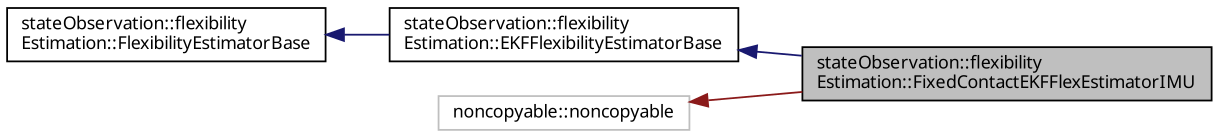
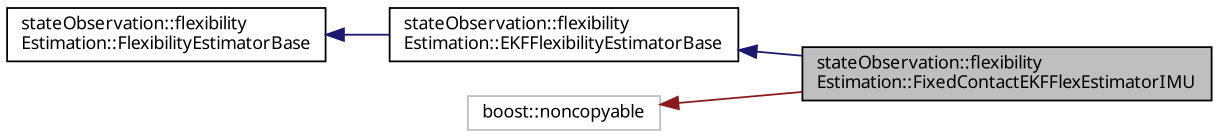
node "noncopyable::noncopyable": label "noncopyable::noncopyable" -> "boost::noncopyable"
